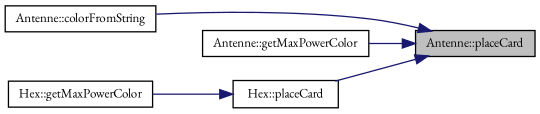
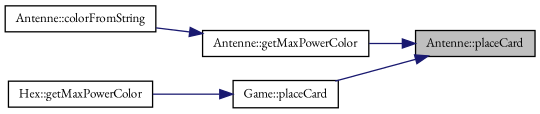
edge "Antenne::colorFromString" -> "Antenne::placeCard": now "Antenne::colorFromString" -> "Antenne::getMaxPowerColor"
node "Hex::placeCard": label "Hex::placeCard" -> "Game::placeCard"
